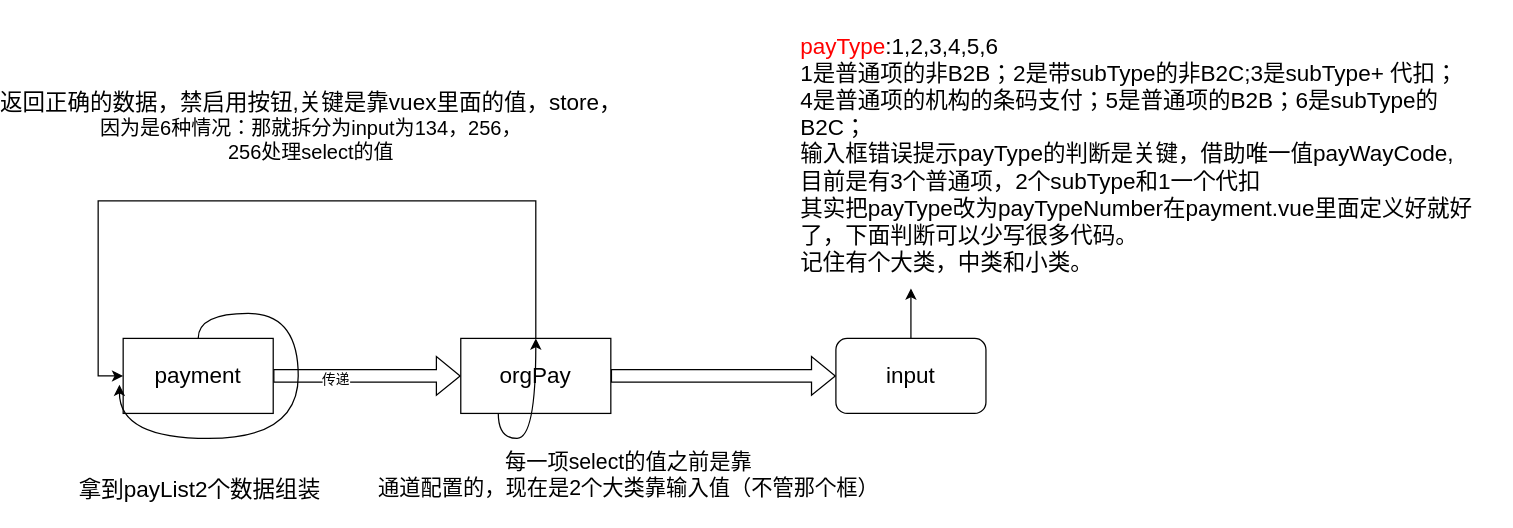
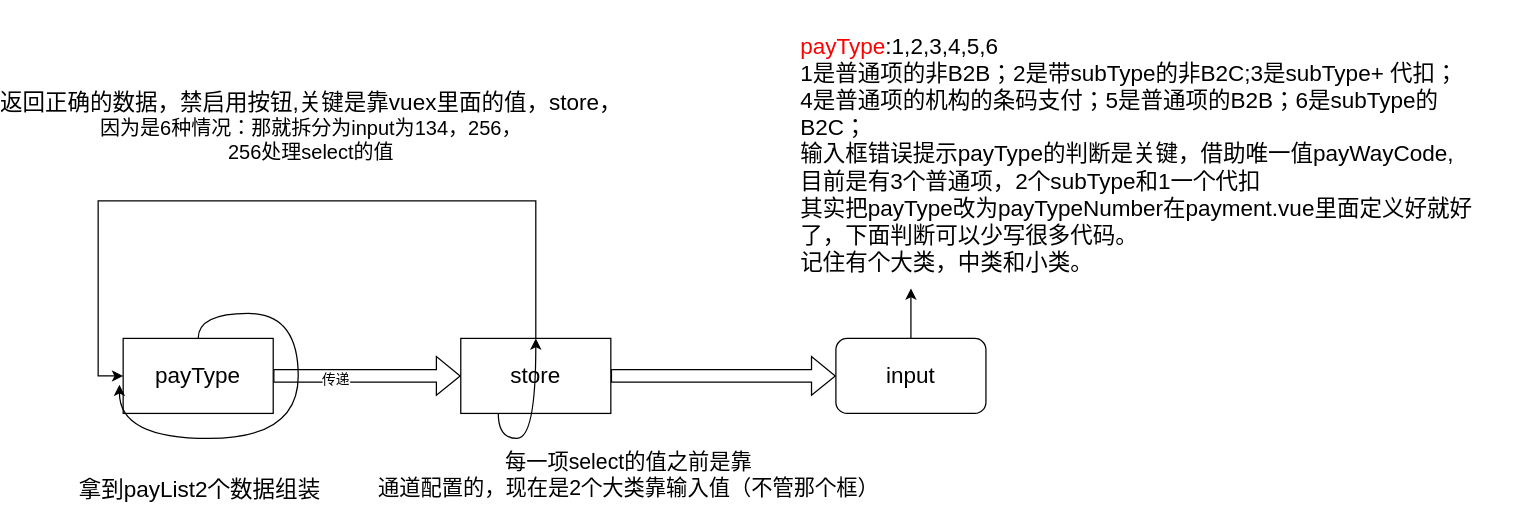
node "payment": label "payment" -> "payType"
node "orgPay": label "orgPay" -> "store"
